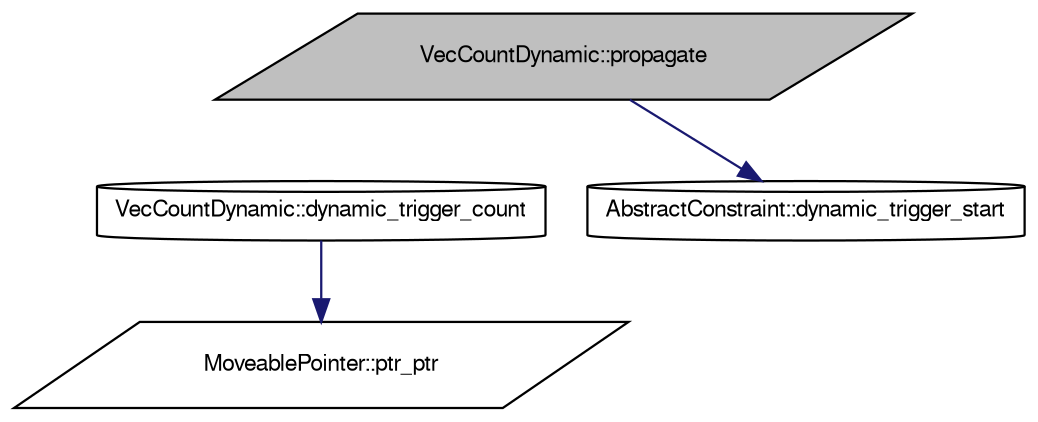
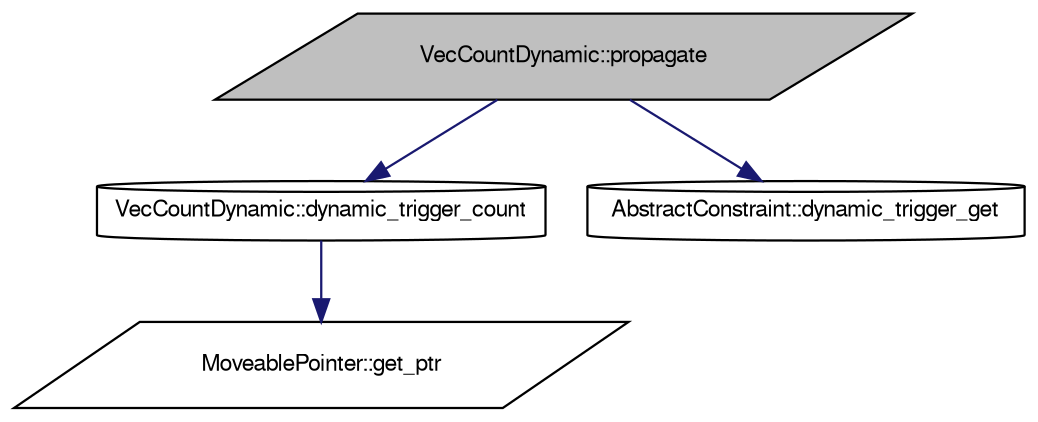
edge "VecCountDynamic::propagate" -> "VecCountDynamic::dynamic_trigger_count": added
node "AbstractConstraint::dynamic_trigger_start": label "AbstractConstraint::dynamic_trigger_start" -> "AbstractConstraint::dynamic_trigger_get"
node "MoveablePointer::ptr_ptr": label "MoveablePointer::ptr_ptr" -> "MoveablePointer::get_ptr"
